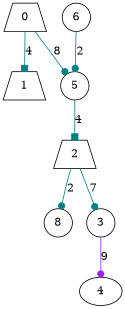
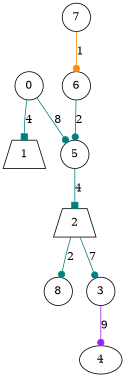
node "0": shape trapezium -> circle
node "7": added
